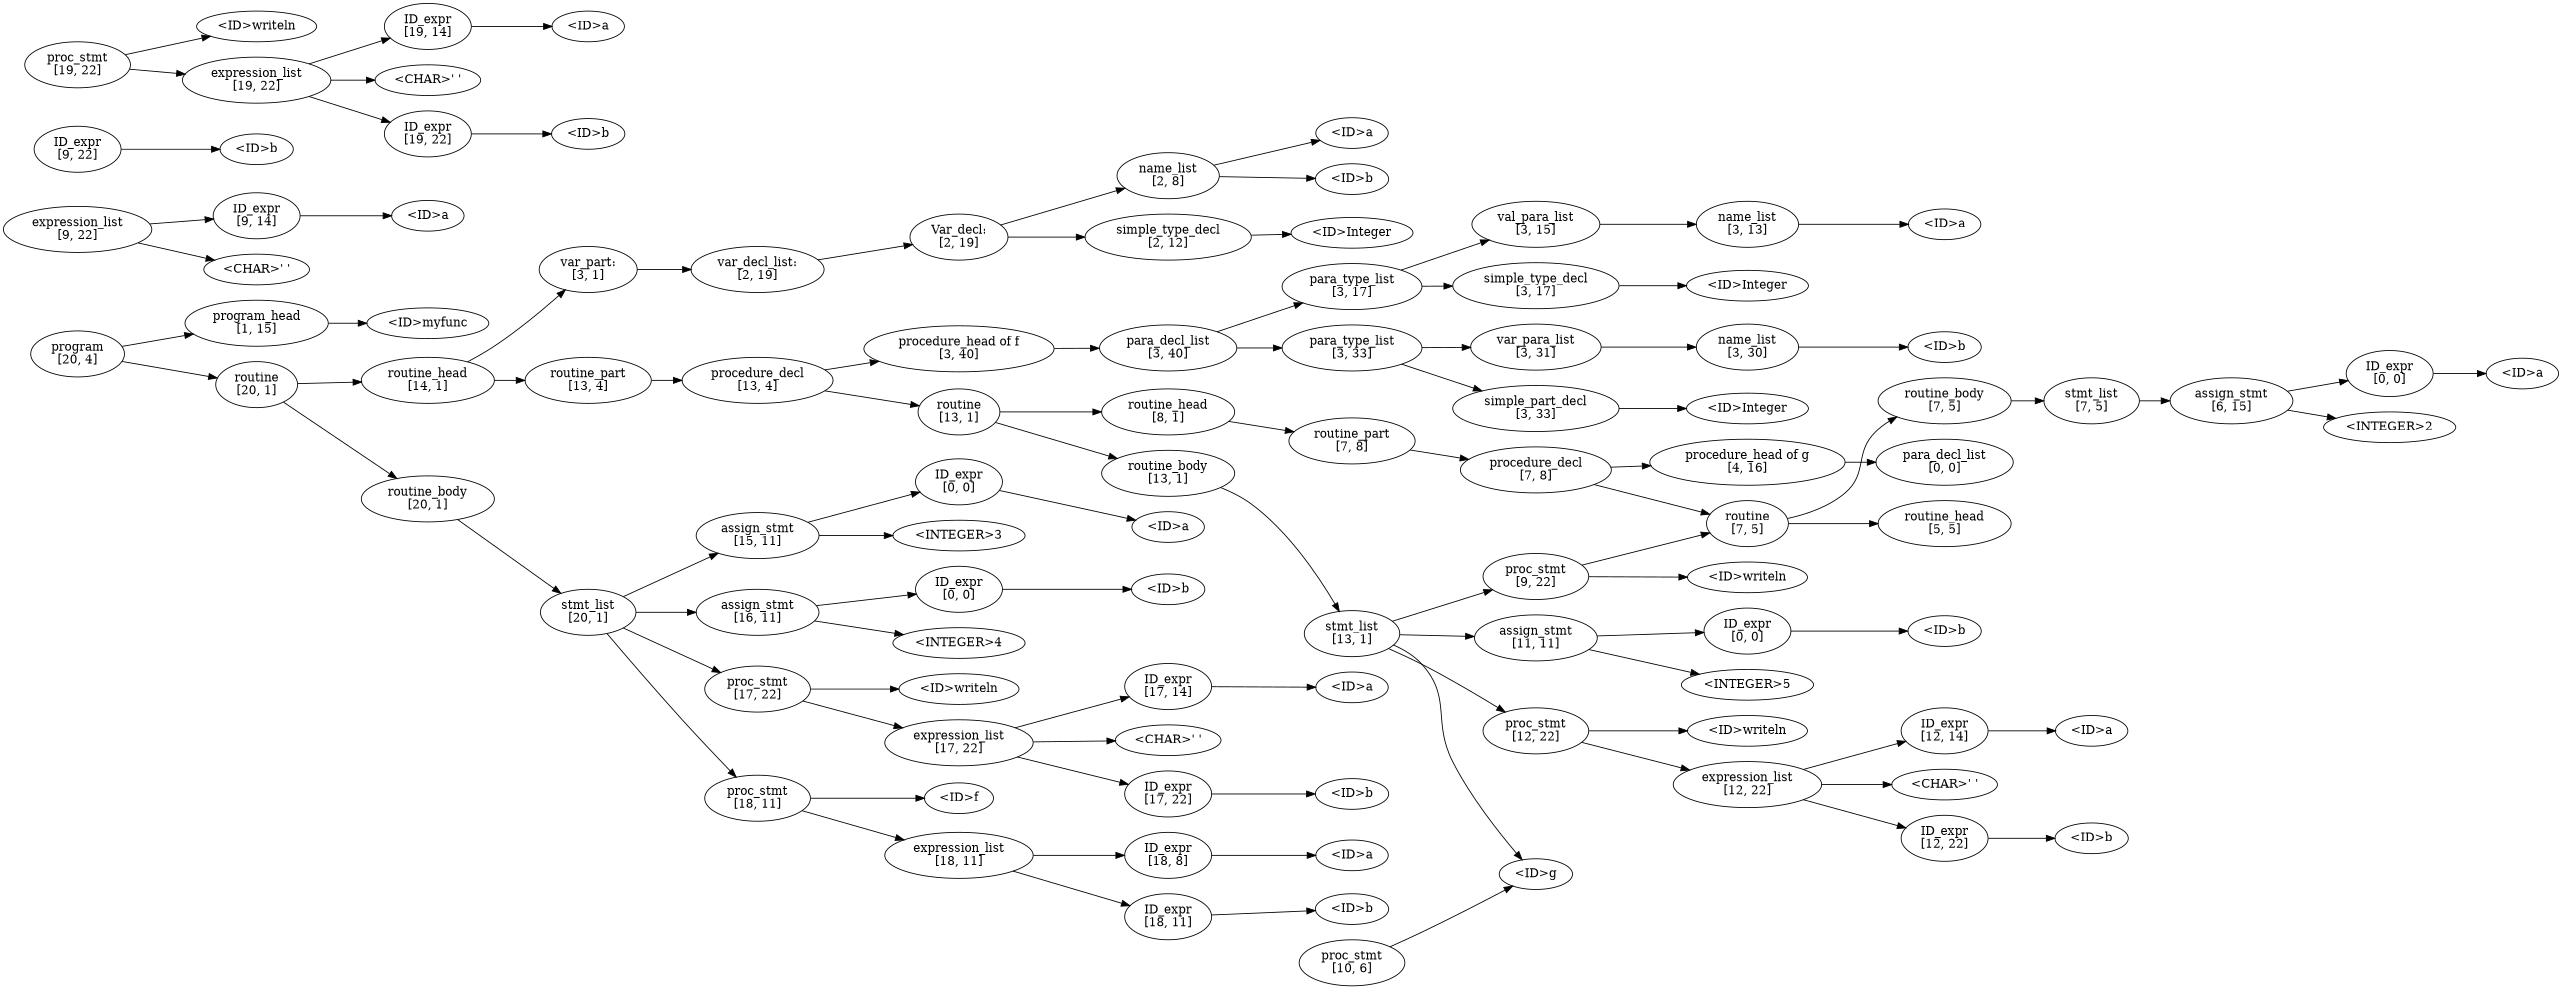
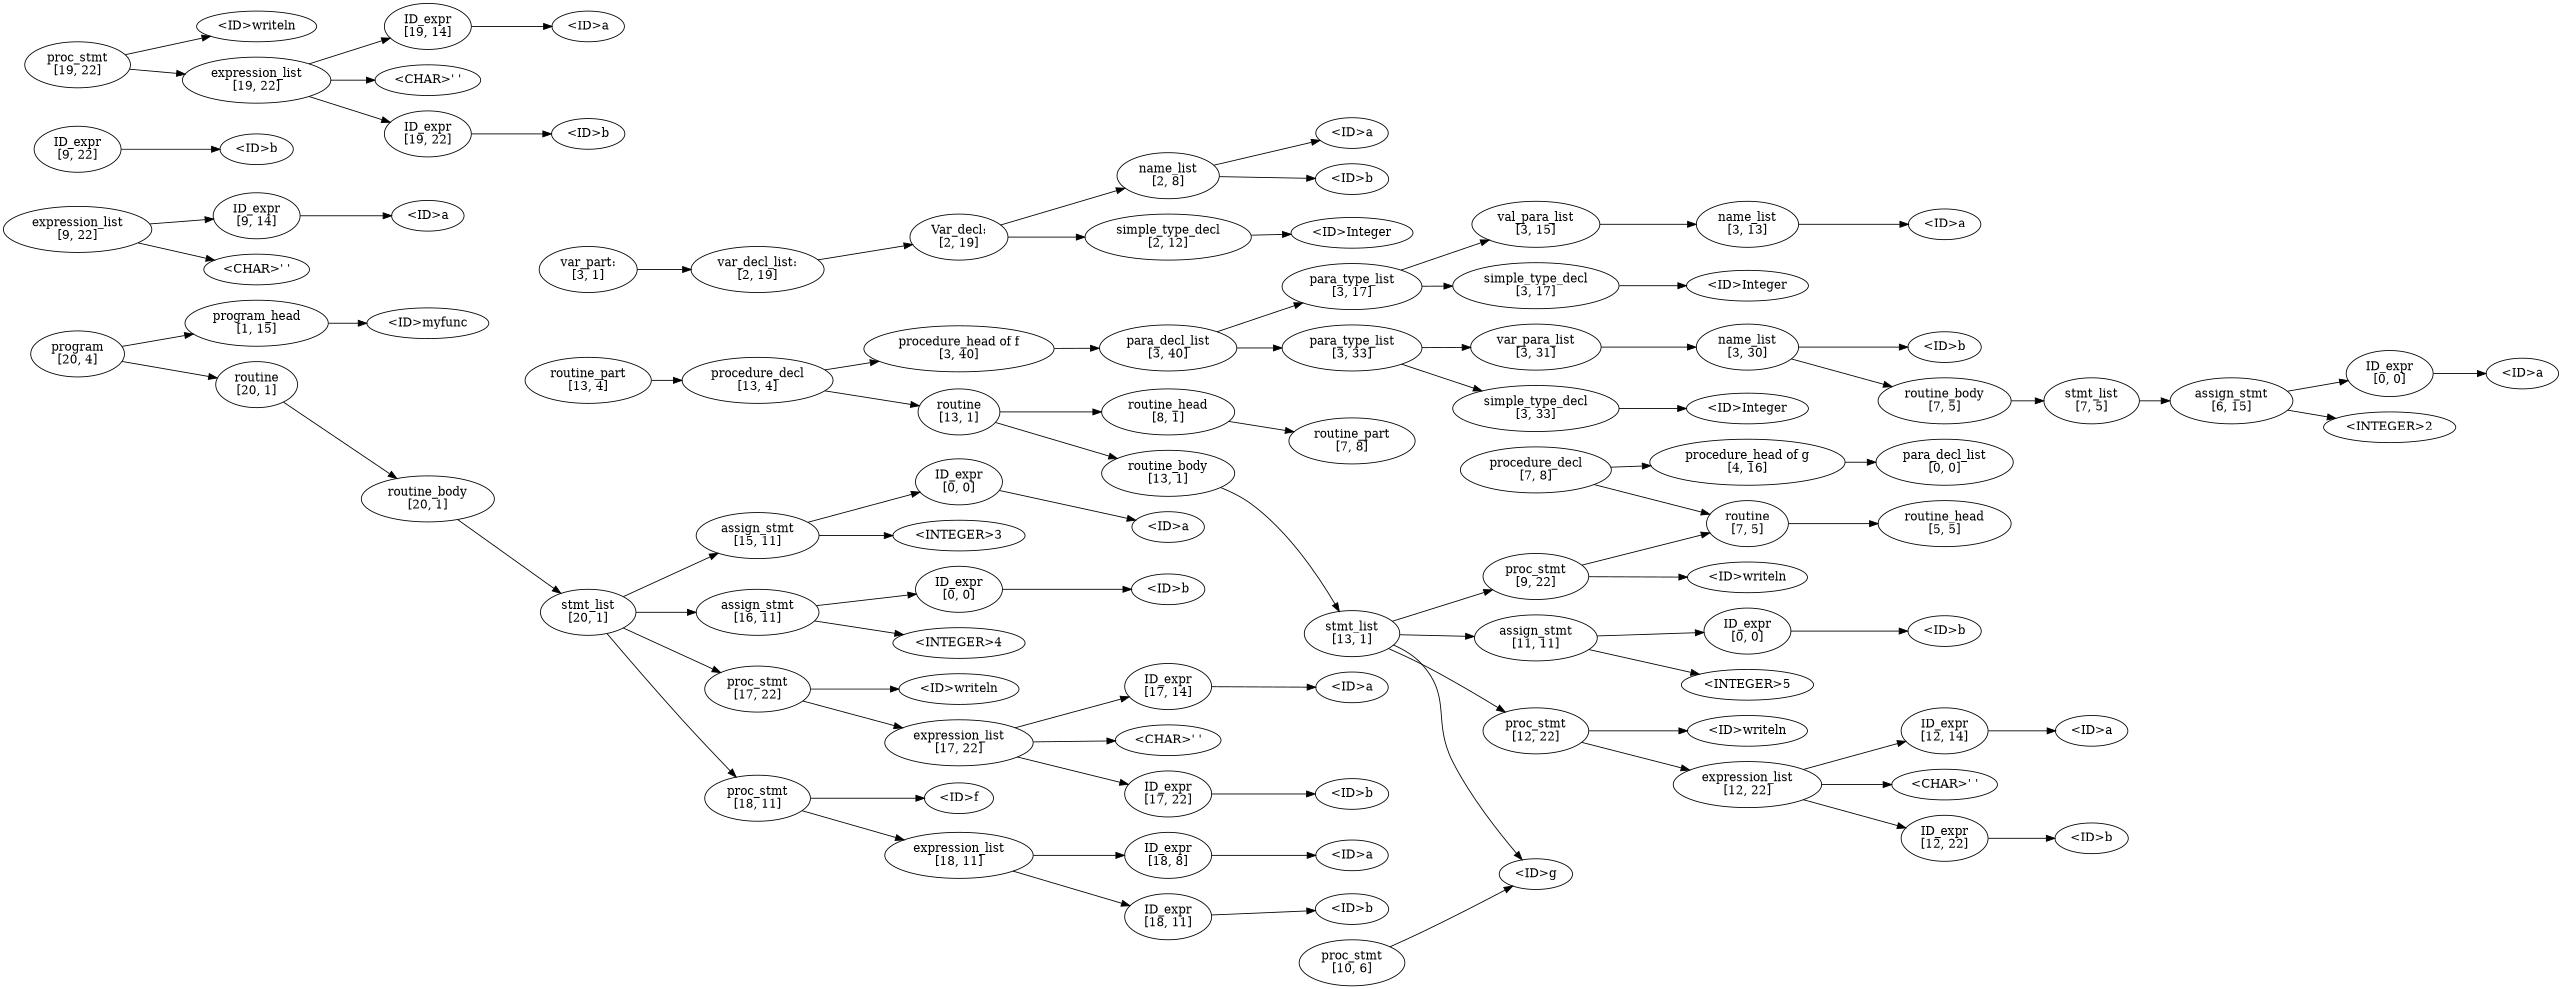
node "routine_head [14, 1]": removed
node "simple_part_decl [3, 33]": label "simple_part_decl [3, 33]" -> "simple_type_decl [3, 33]"
edge "routine_part [7, 8]" -> "procedure_decl [7, 8]": removed
edge "routine [7, 5]" -> "routine_body [7, 5]": now "name_list [3, 30]" -> "routine_body [7, 5]"
